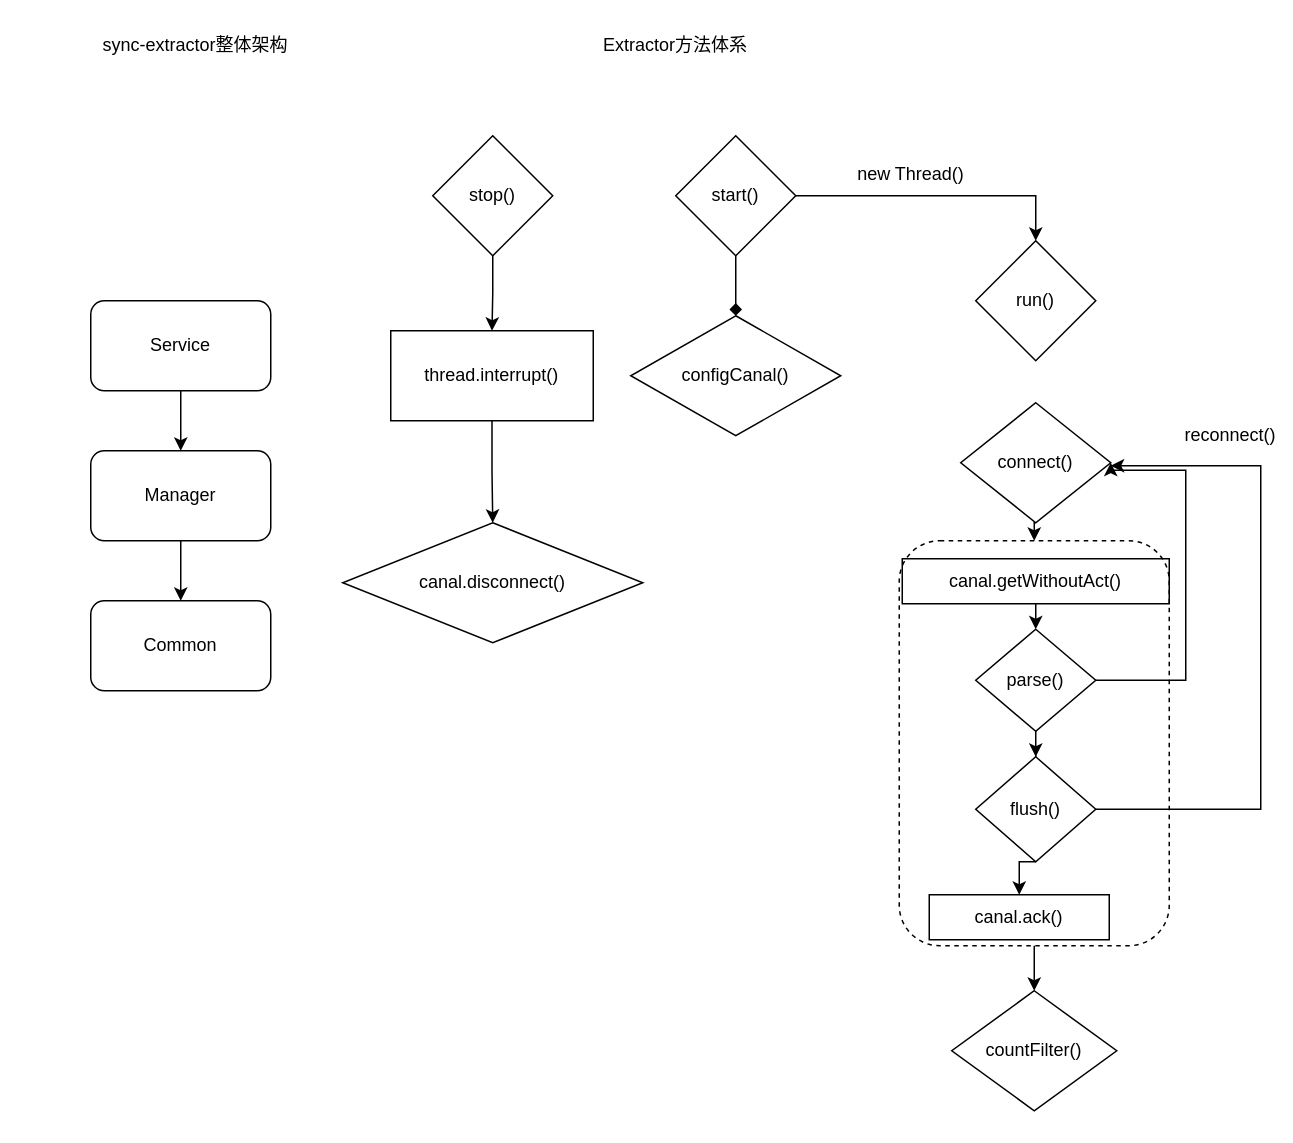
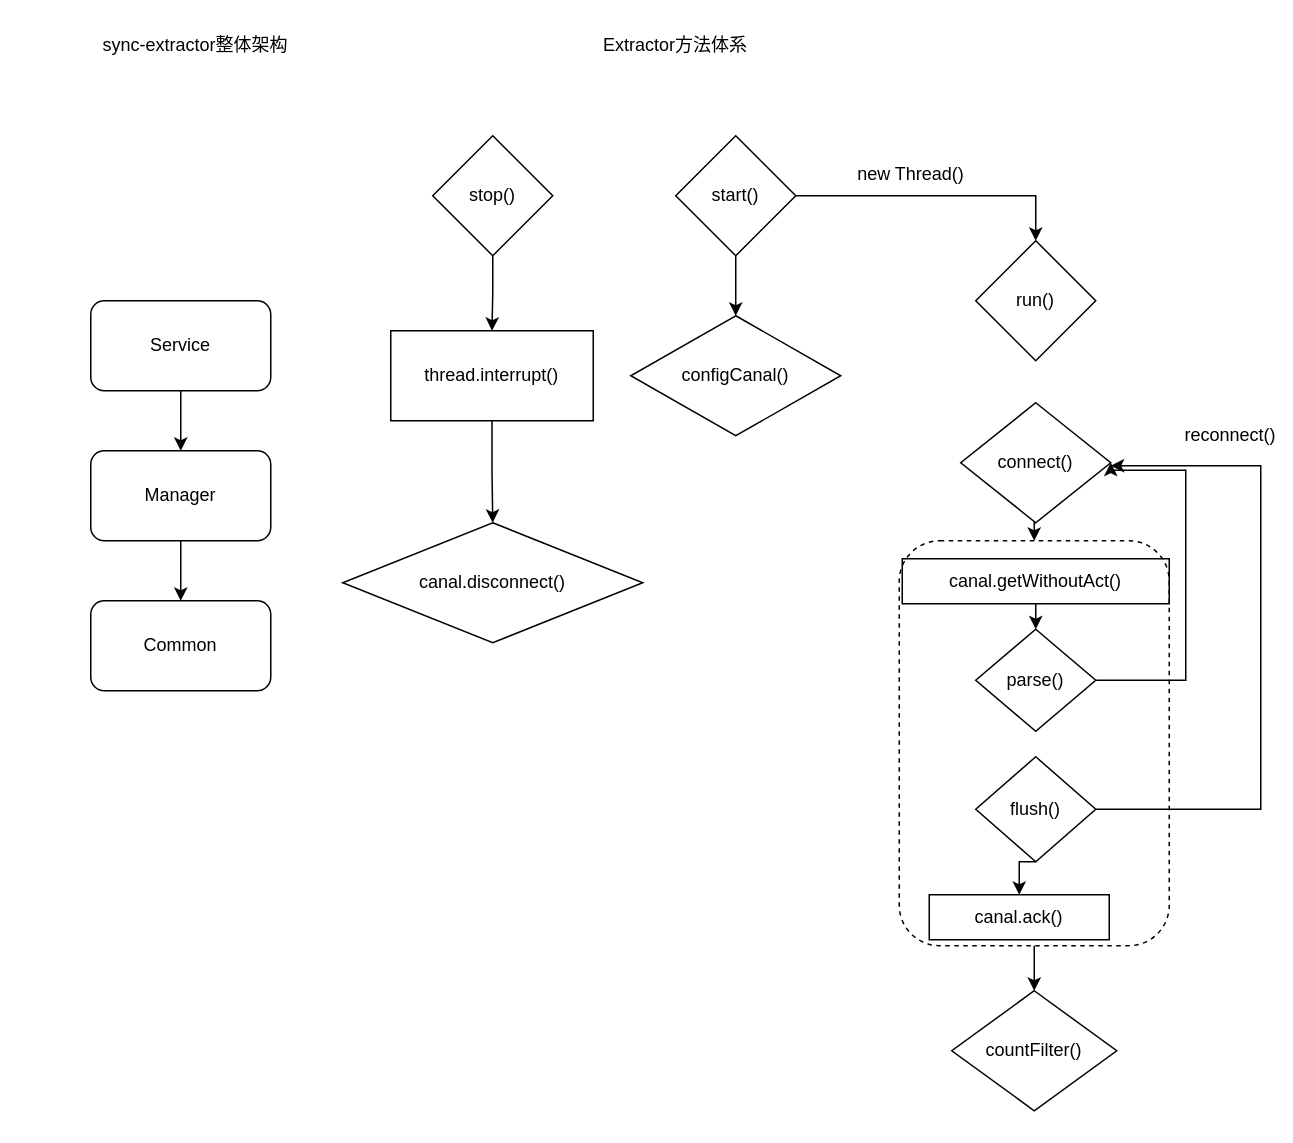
edge "start()" -> "configCanal()": arrowhead diamond -> classic
edge "parse()" -> "flush()": removed
